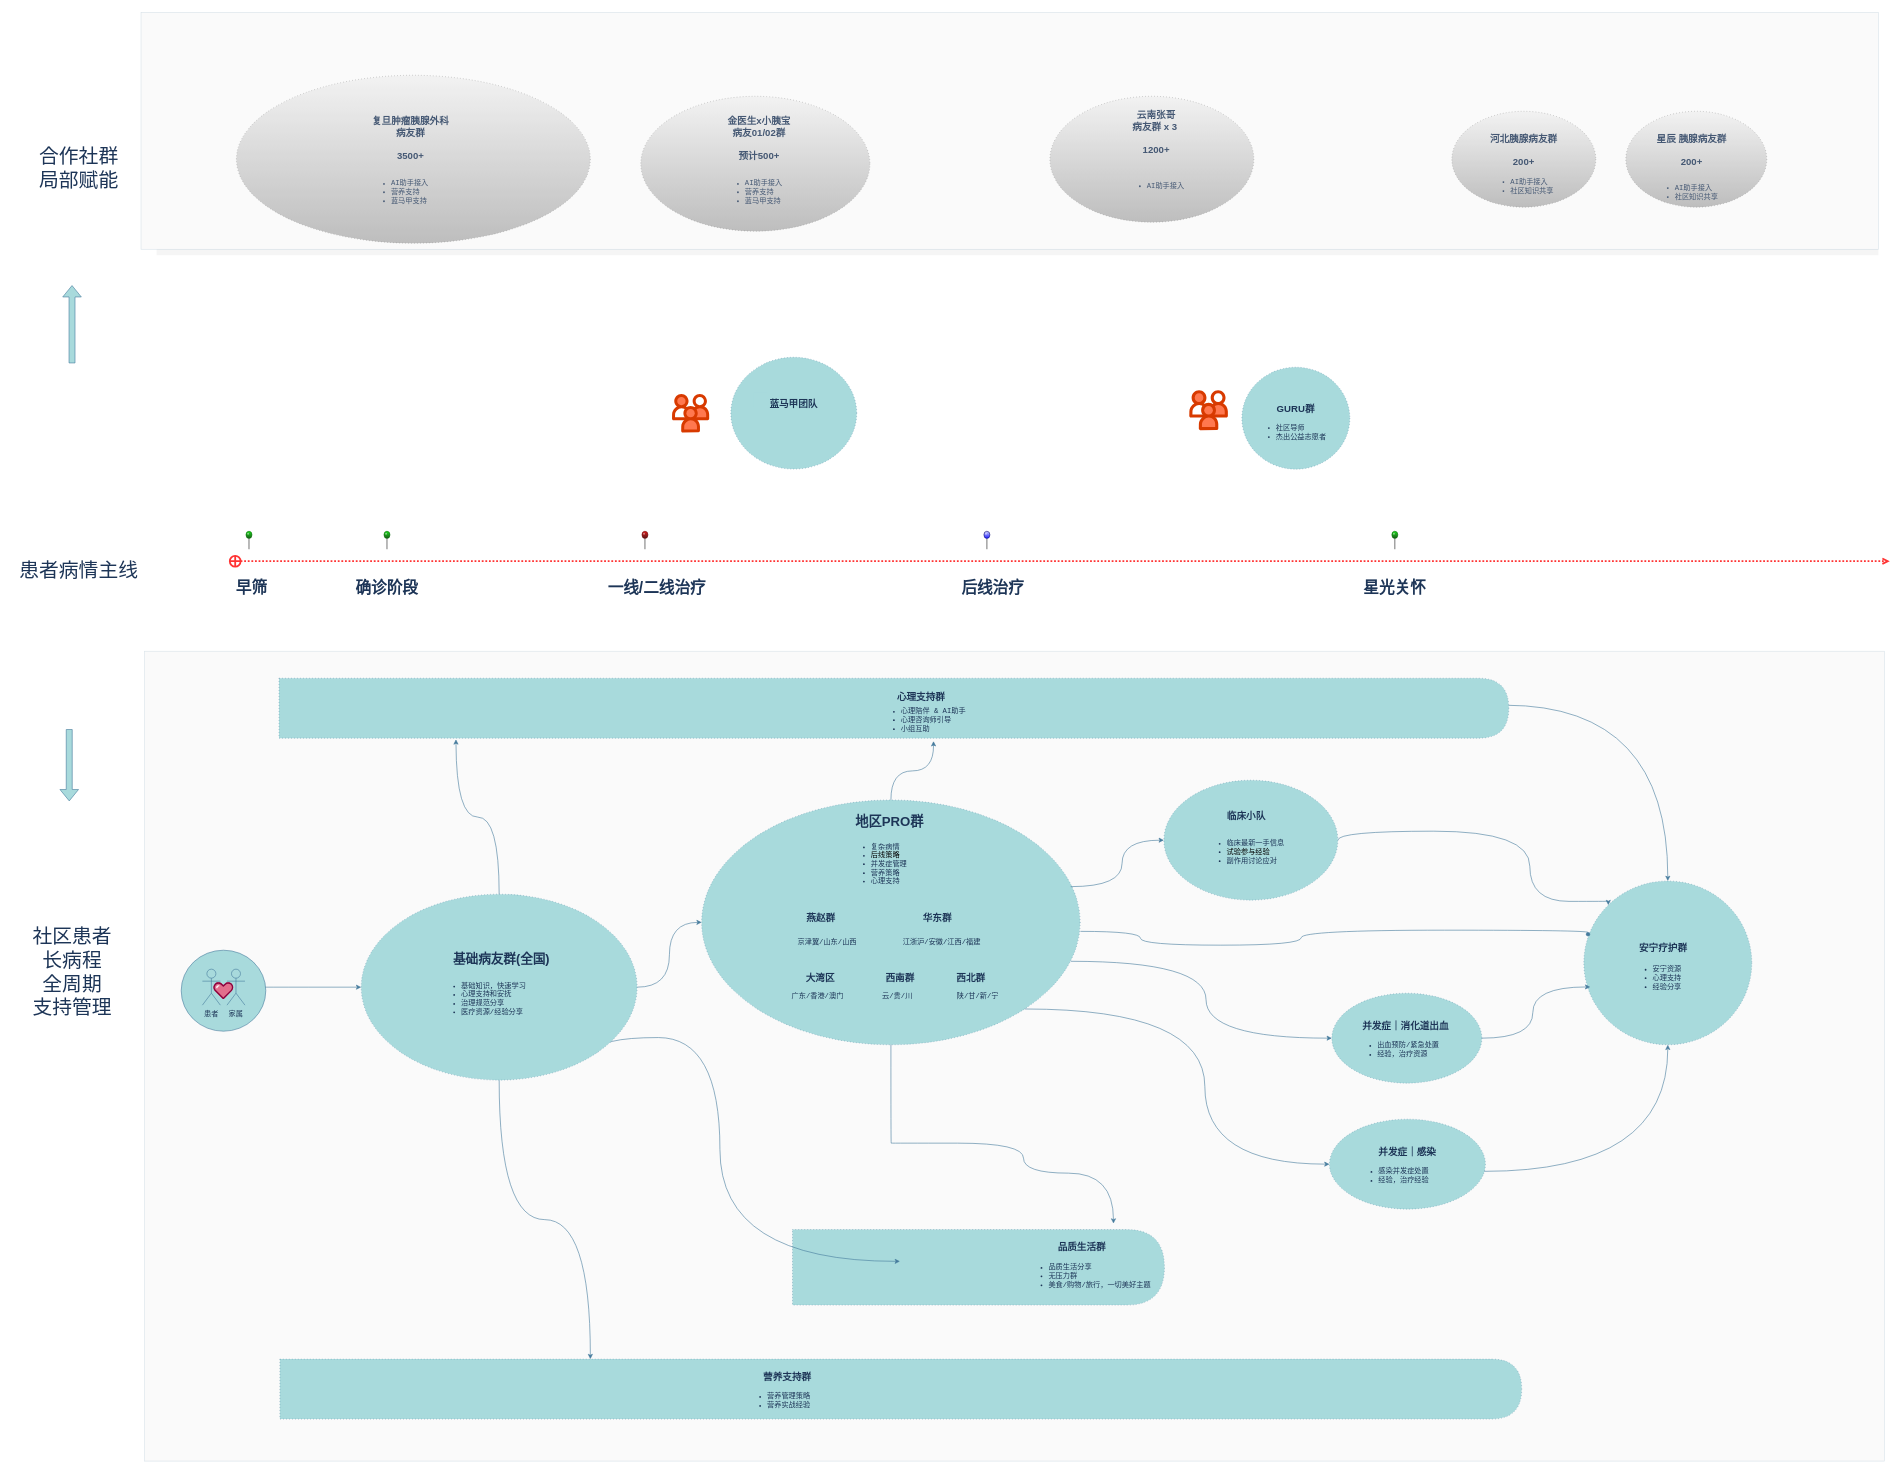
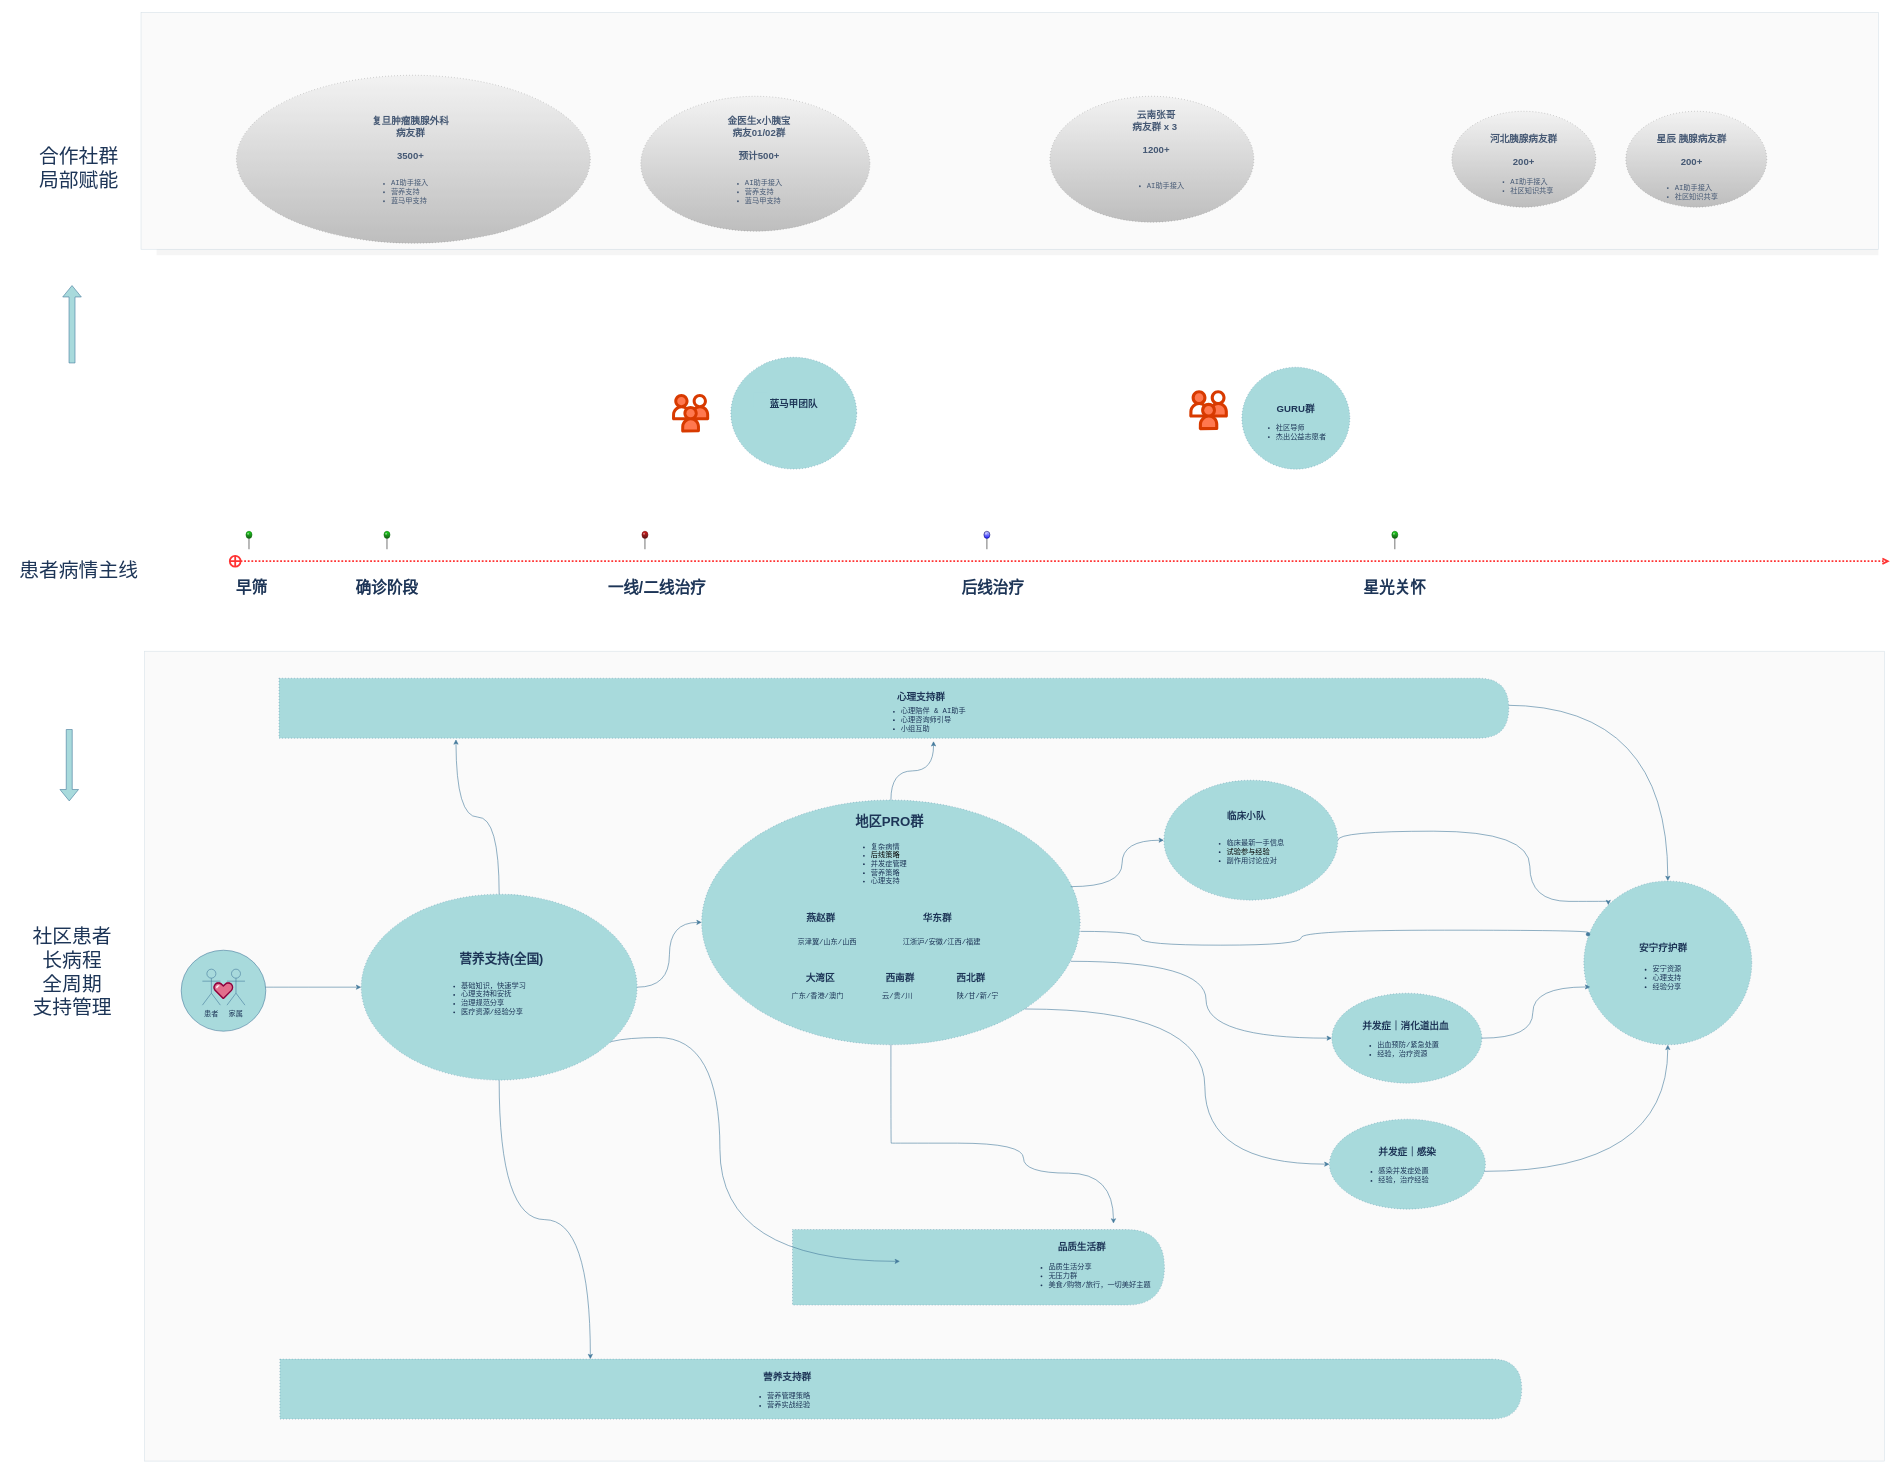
node "基础病友群(全国)": label "基础病友群(全国)" -> "营养支持(全国)"
